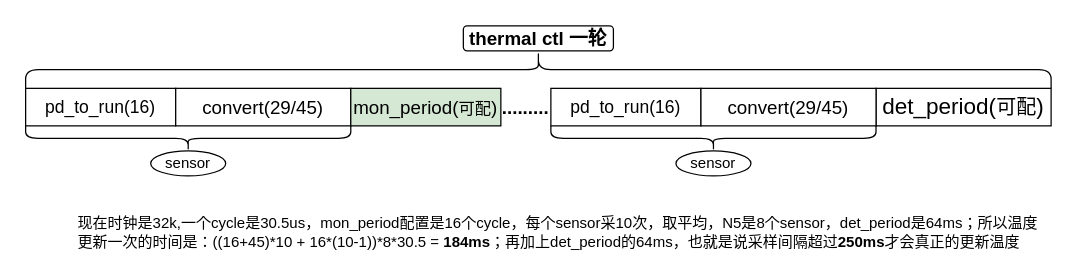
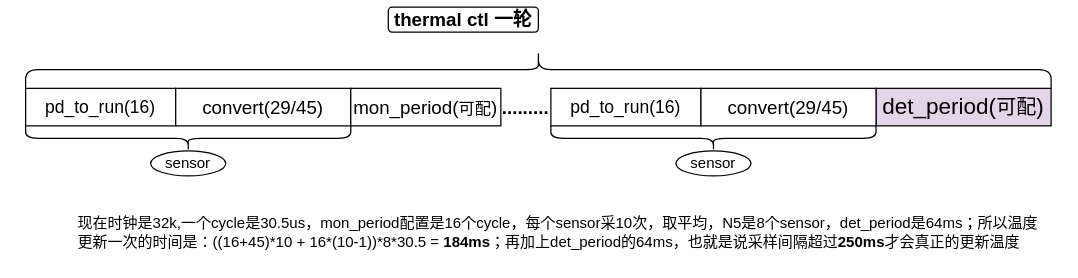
node "thermal ctl 一轮": moved (538, 38) -> (463, 19)
node "mon_period(可配)": fillcolor #d5e8d4 -> #ffffff
node "det_period(可配)": fillcolor #ffffff -> #e1d5e7
